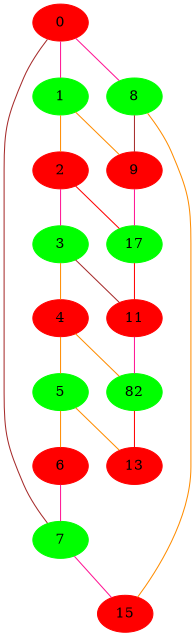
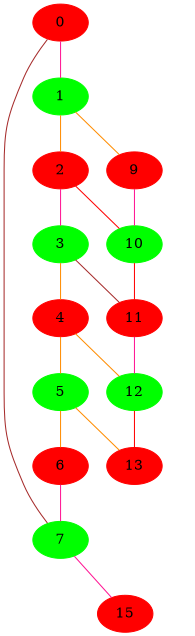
node "8": removed
node "17": label "17" -> "10"
node "82": label "82" -> "12"
